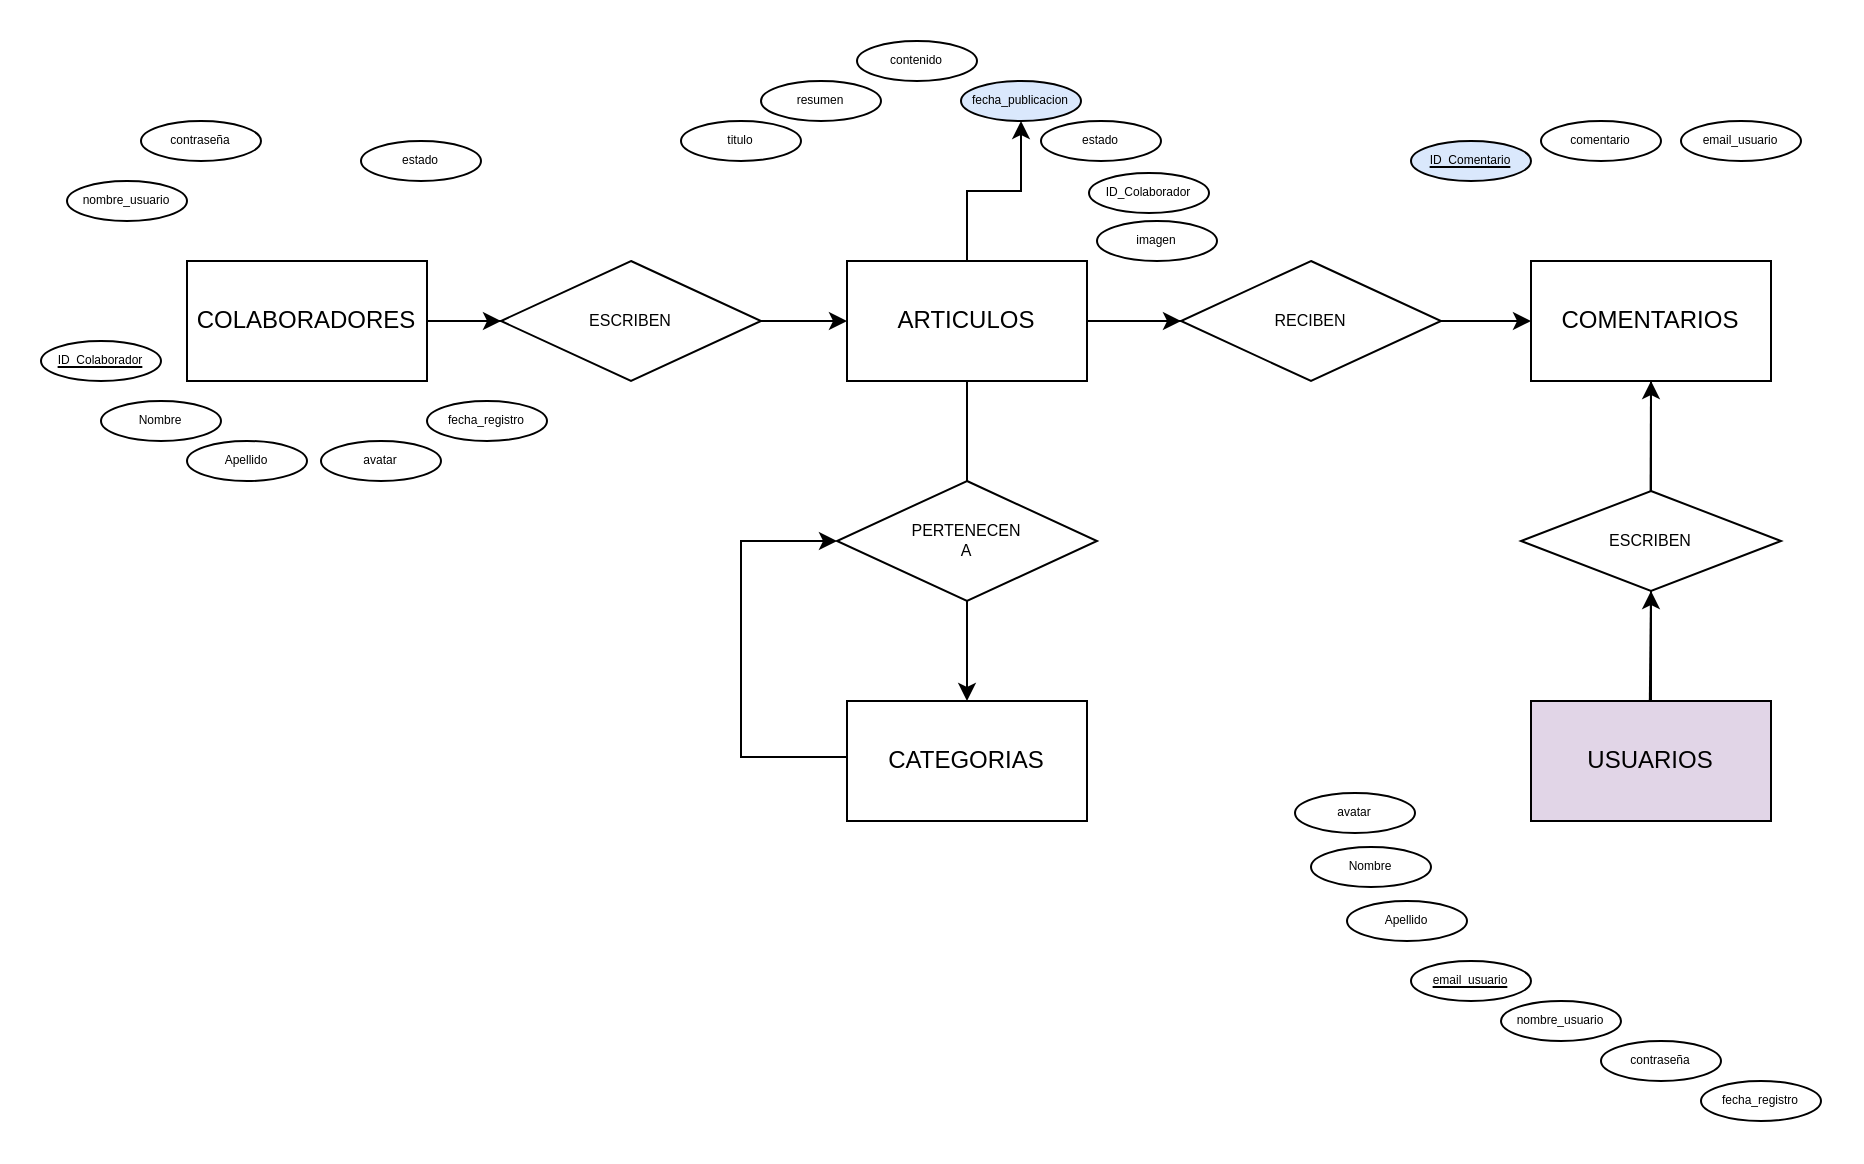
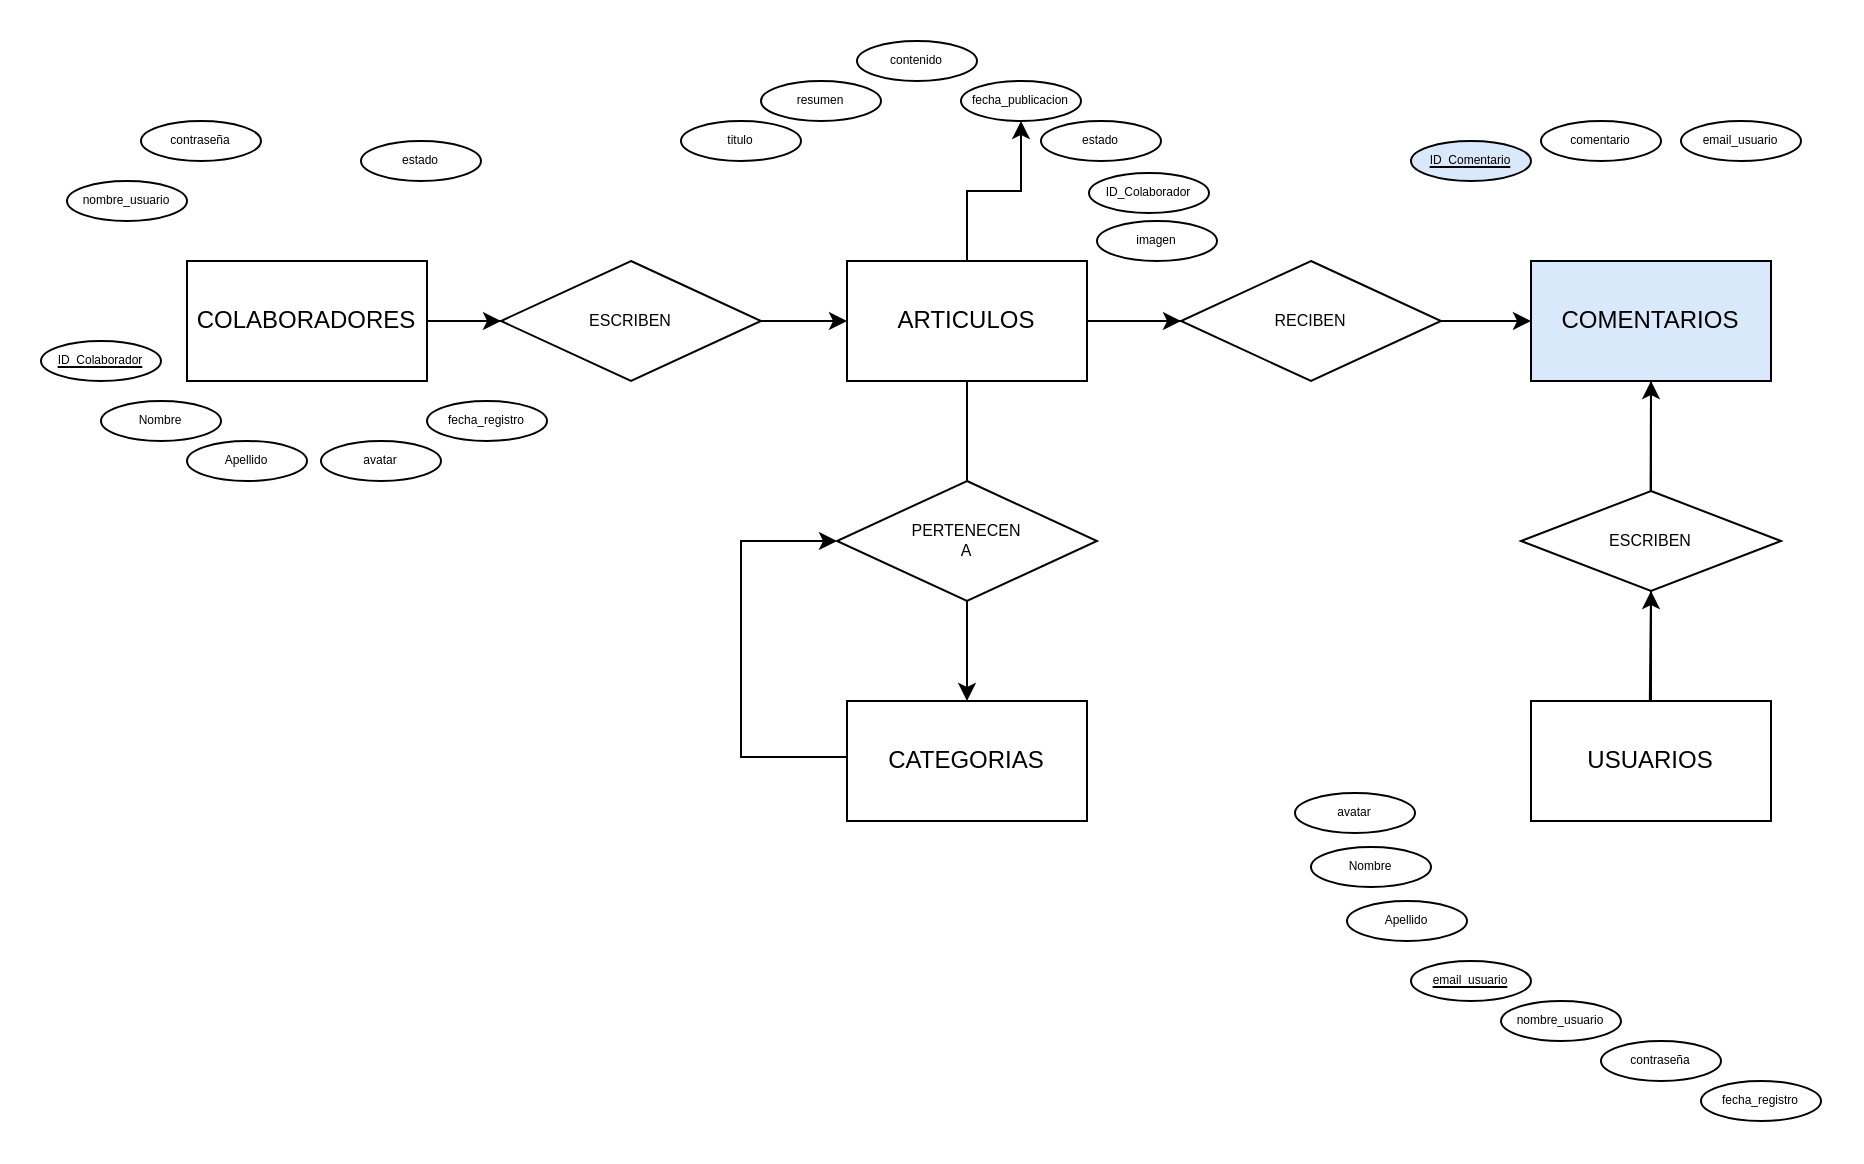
node "fecha_publicacion": fillcolor #dae8fc -> #ffffff
node "COMENTARIOS": fillcolor #ffffff -> #dae8fc
node "USUARIOS": fillcolor #e1d5e7 -> #ffffff
